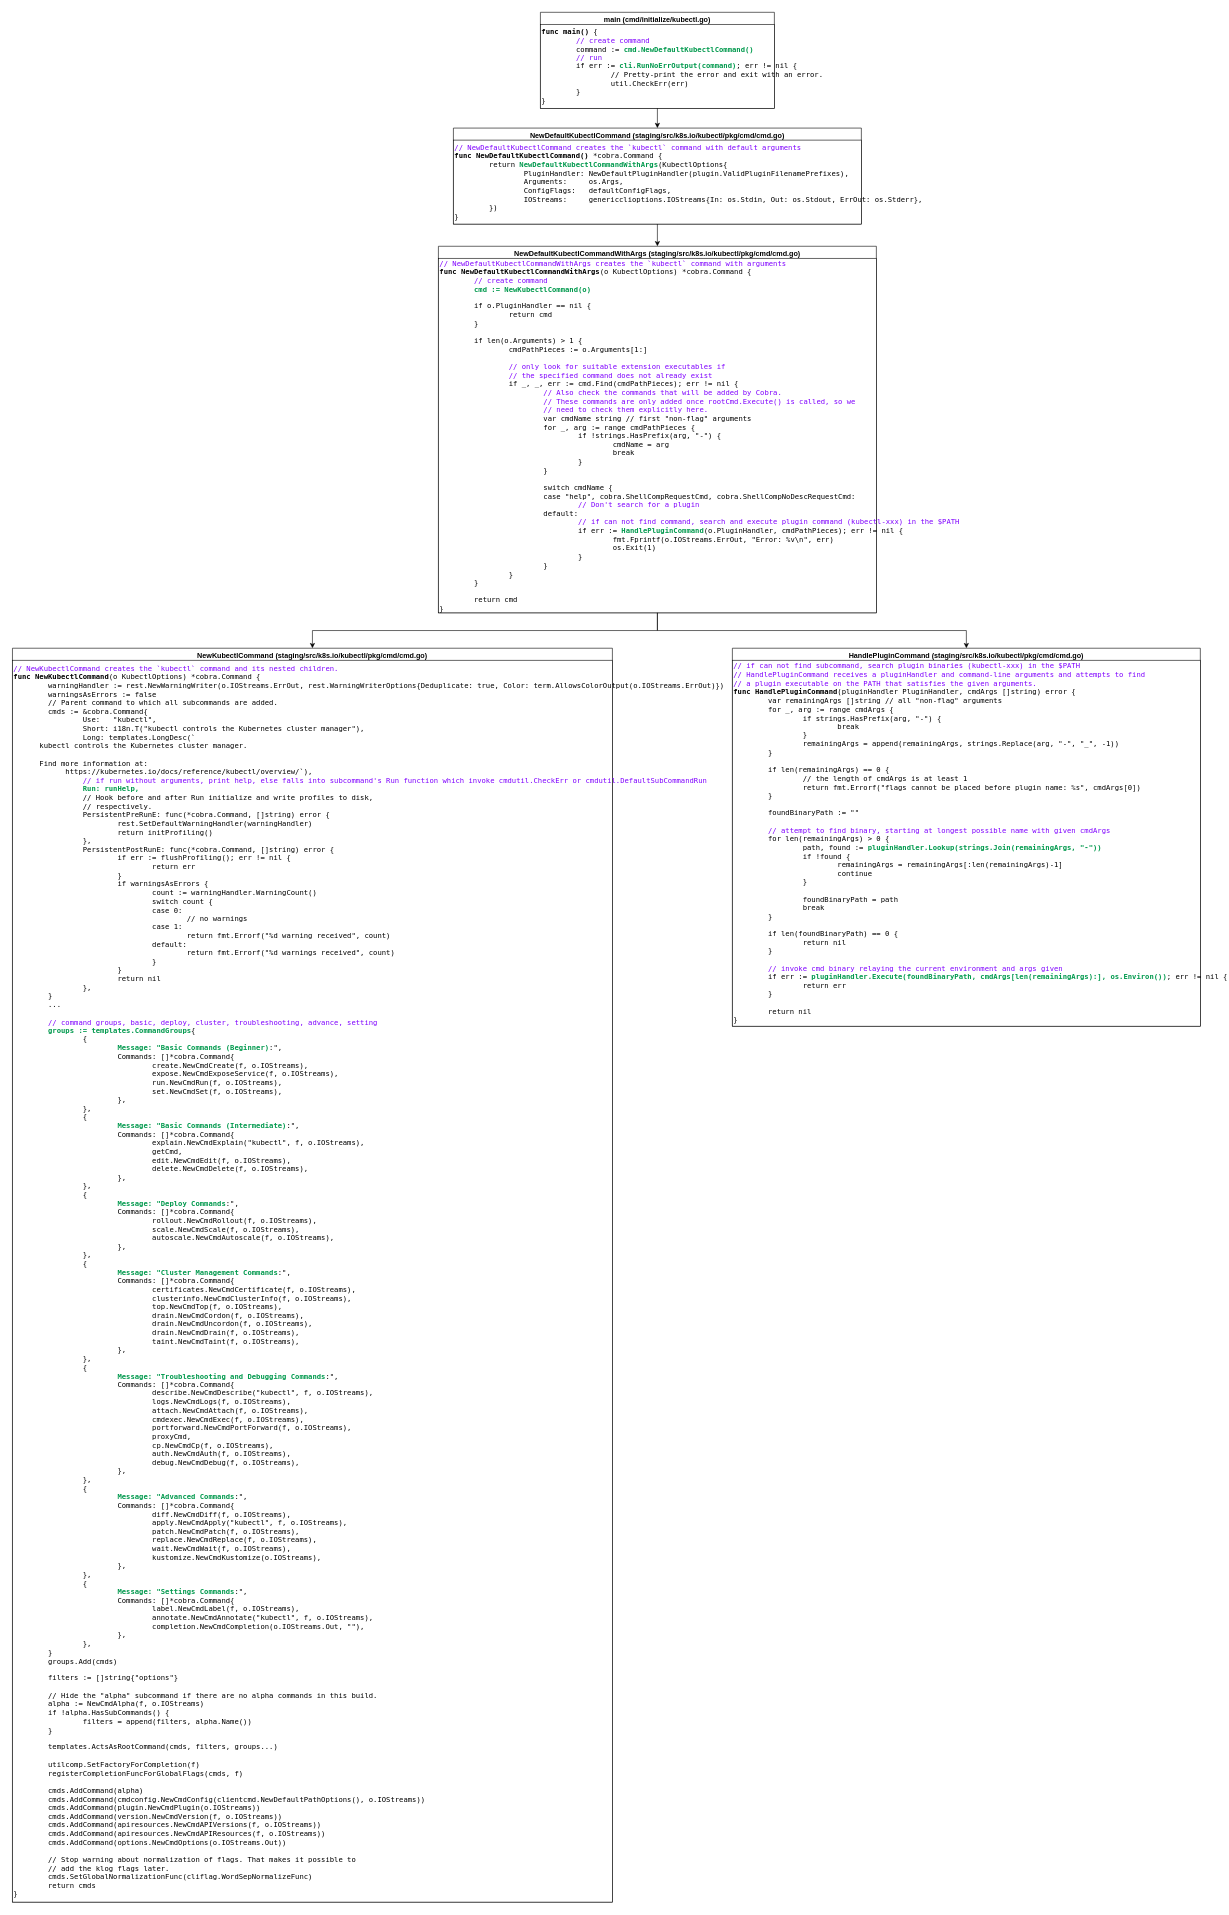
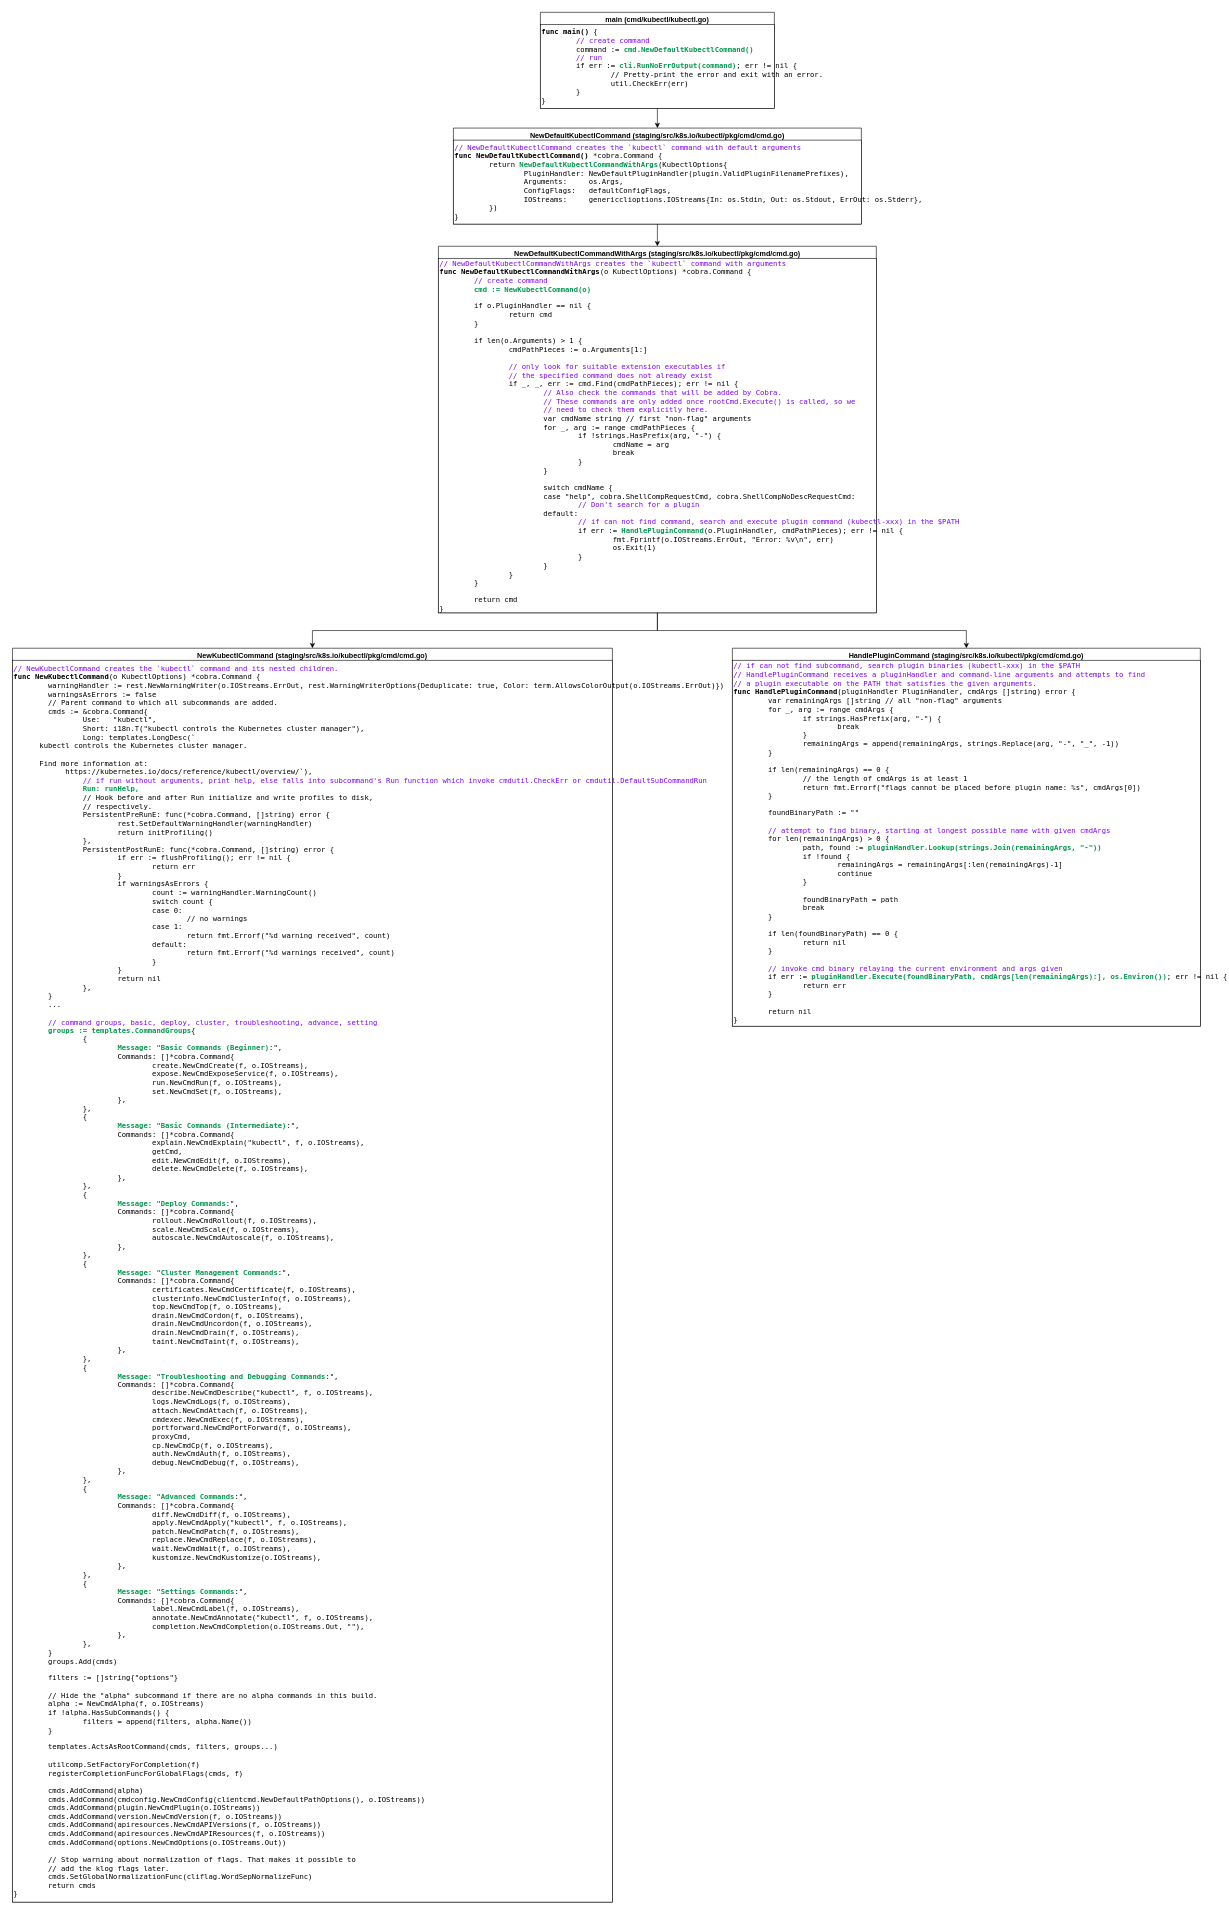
node "main (cmd/initialize/kubectl.go)": label "main (cmd/initialize/kubectl.go)" -> "main (cmd/kubectl/kubectl.go)"
